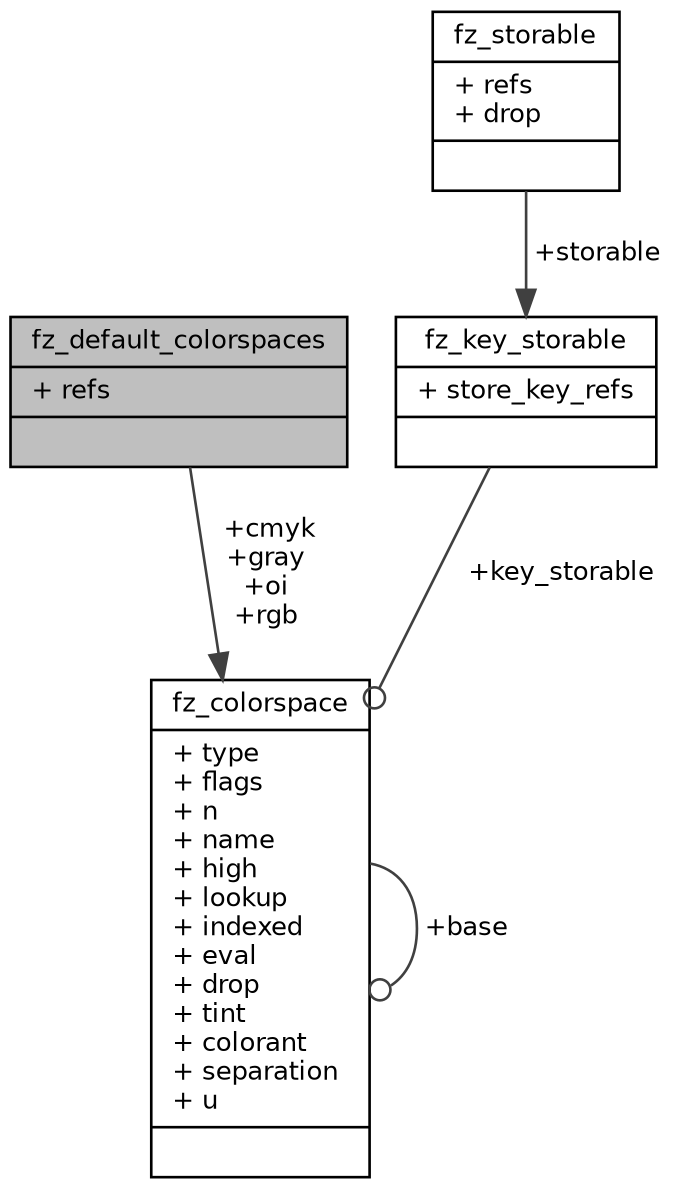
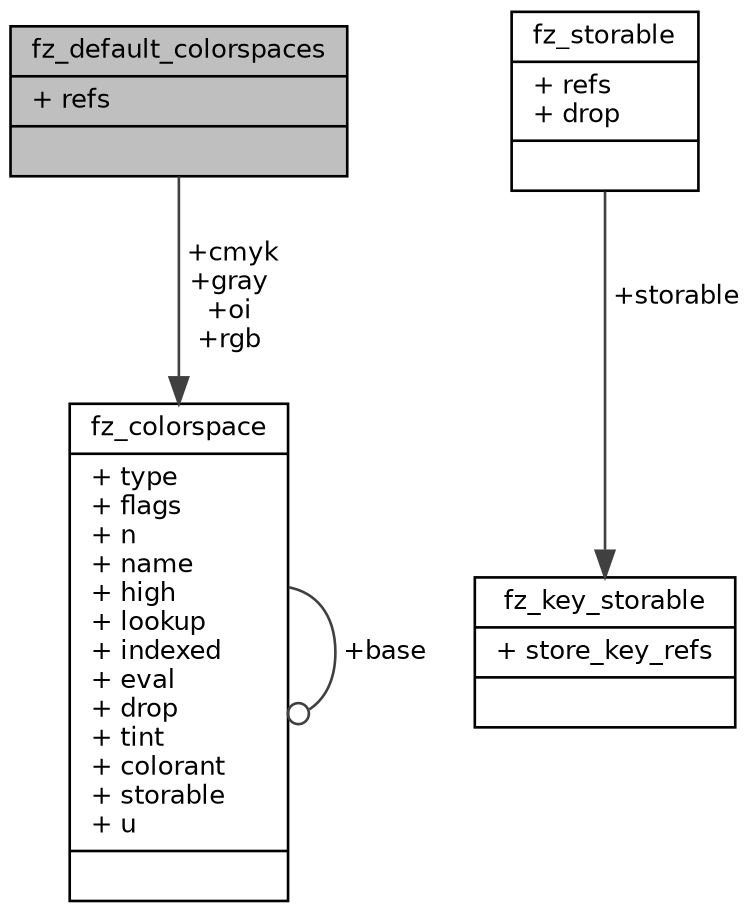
edge "fz_key_storable" -> "fz_colorspace": removed, label "+key_storable"
node "fz_colorspace": text "+ separation" -> "+ storable"
